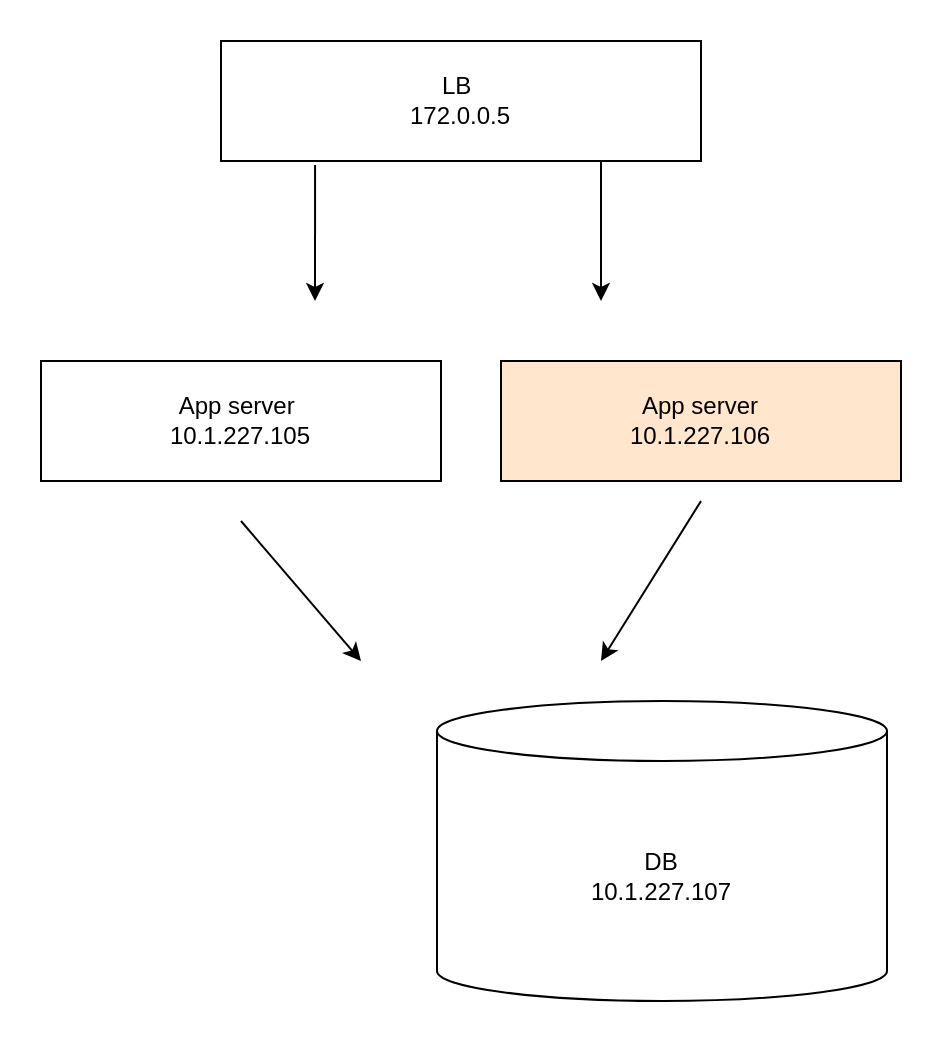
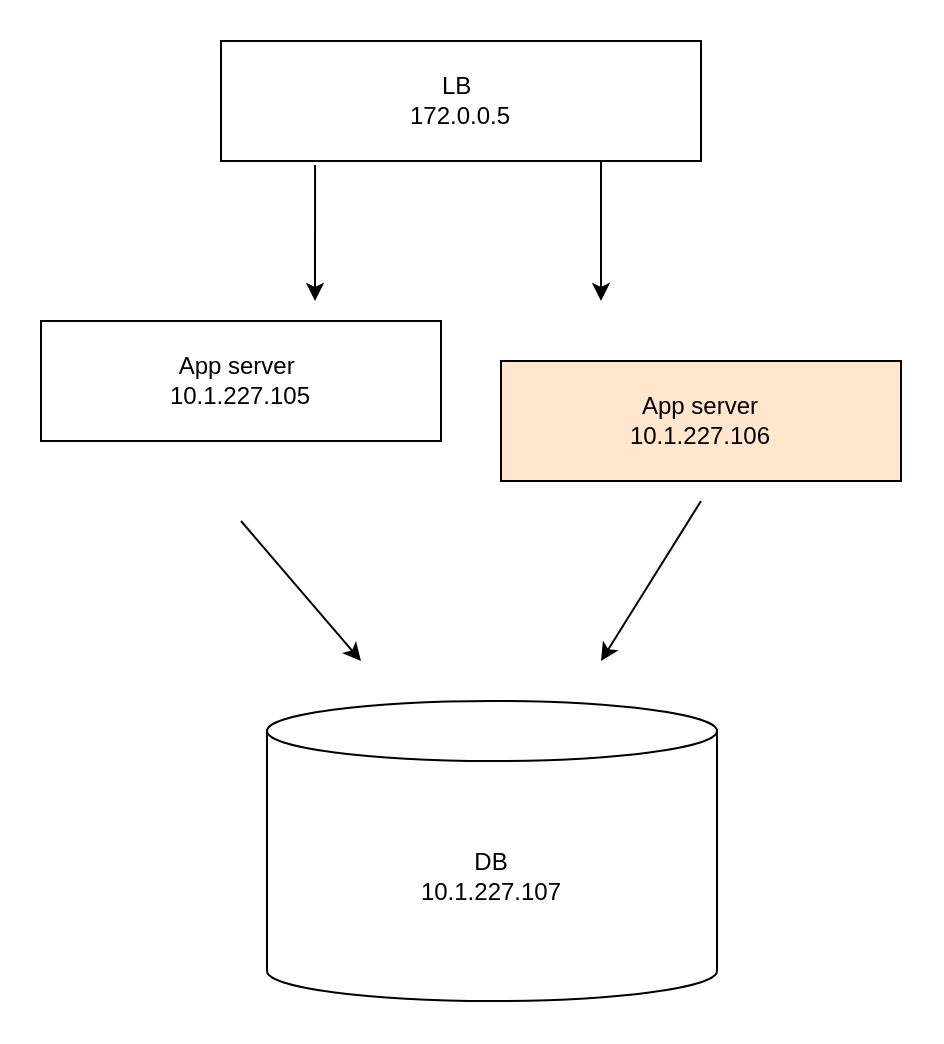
node "App server 10.1.227.105": moved (241, 421) -> (241, 381)
node "DB 10.1.227.107": moved (662, 851) -> (492, 851)
